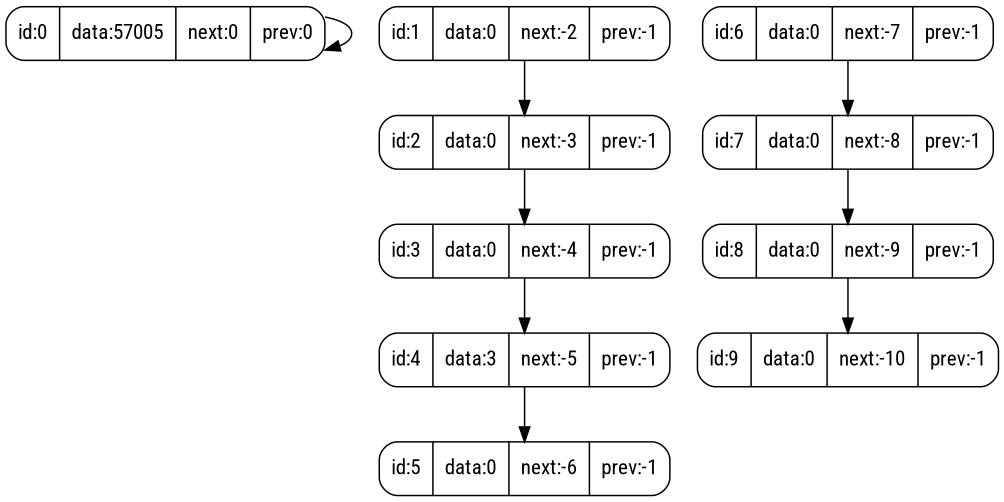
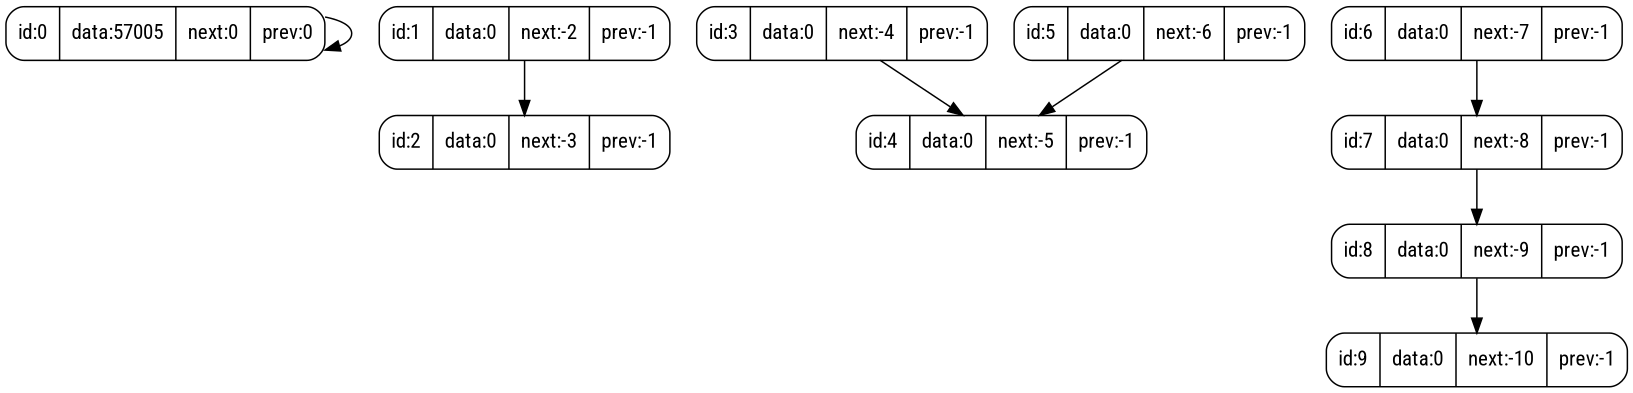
edge "id:2" -> "id:3": removed
node "id:4": text "data:3" -> "data:0"
edge "id:4" -> "id:5": reversed
